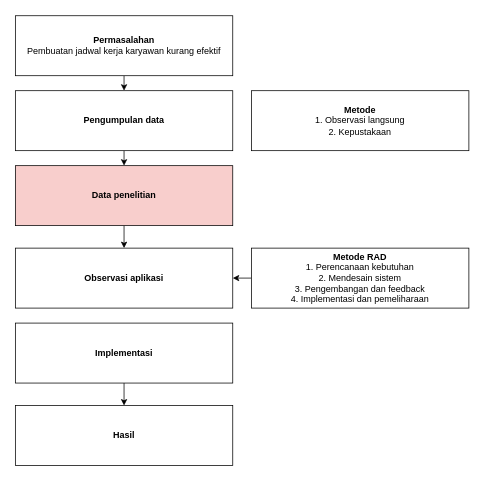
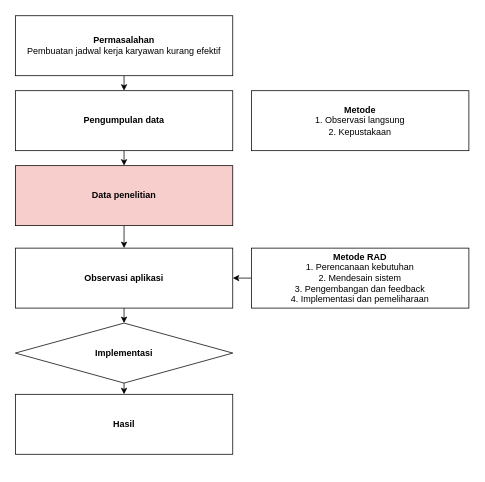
edge "Observasi aplikasi" -> "Implementasi": added
node "Implementasi": shape rectangle -> diamond
node "Hasil": moved (124, 435) -> (124, 424)
